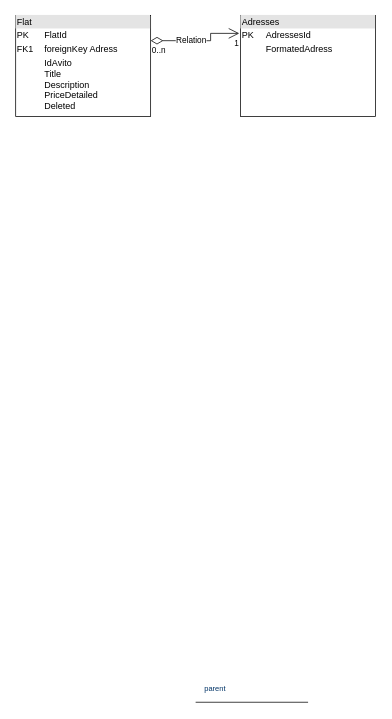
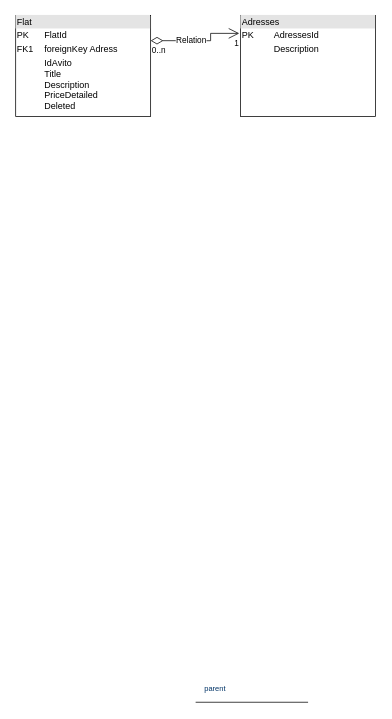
node "Adresses PK AdressesId FormatedAdress": label "Adresses PK AdressesId FormatedAdress" -> "Adresses PK AdressesId Description"
